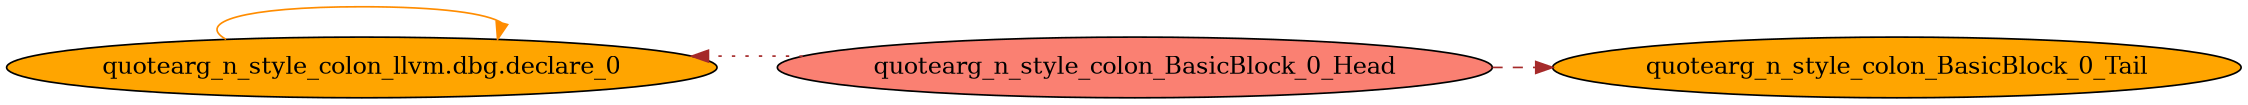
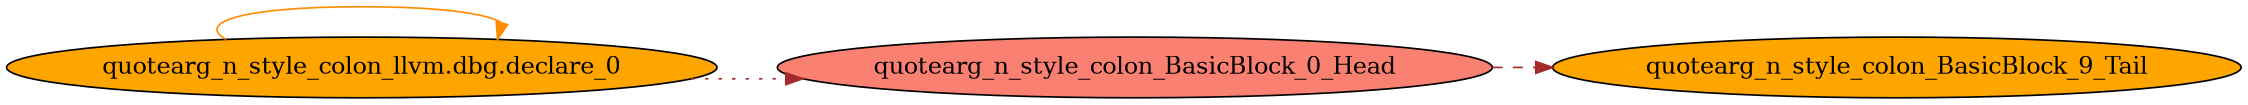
edge "quotearg_n_style_colon_BasicBlock_0_Head" -> "quotearg_n_style_colon_llvm.dbg.declare_0": reversed
node "quotearg_n_style_colon_BasicBlock_0_Tail": label "quotearg_n_style_colon_BasicBlock_0_Tail" -> "quotearg_n_style_colon_BasicBlock_9_Tail"
